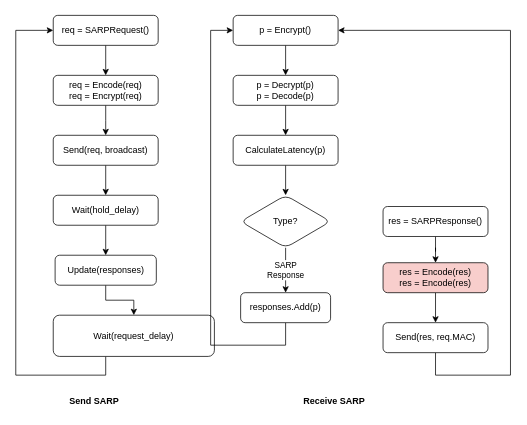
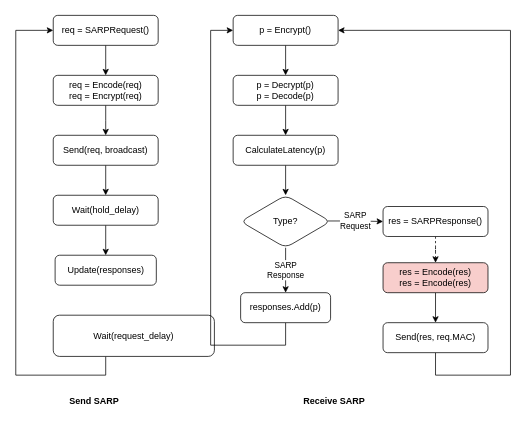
edge "Type?" -> "res = SARPResponse()": added, label "SARP Request"
edge "res = SARPResponse()" -> "res = Encode(res) res = Encode(res)": style solid -> dashed
edge "Update(responses)" -> "Wait(request_delay)": removed
